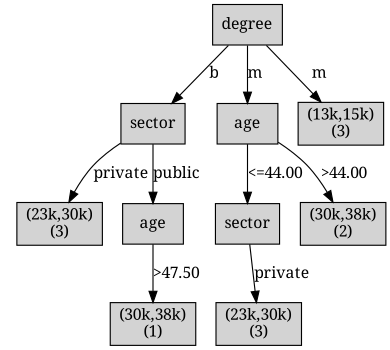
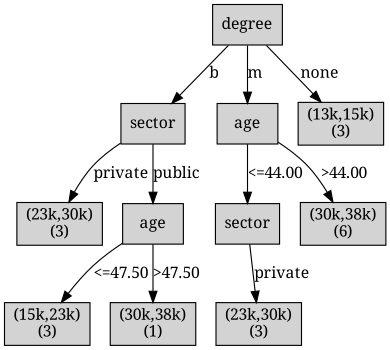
edge "degree" -> "(13k,15k) (3)": label "m" -> "none"
node "(30k,38k) (2)": label "(30k,38k) (2)" -> "(30k,38k) (6)"
node "(15k,23k) (3)": added
